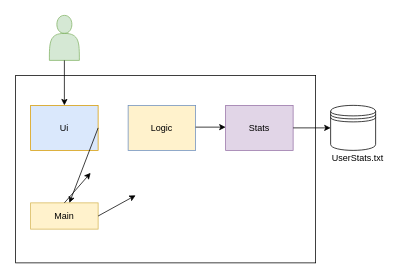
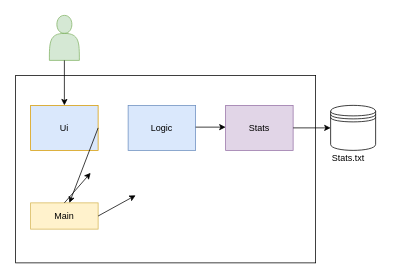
node "Logic": fillcolor #fff2cc -> #dae8fc
node "UserStats.txt": label "UserStats.txt" -> "Stats.txt"
